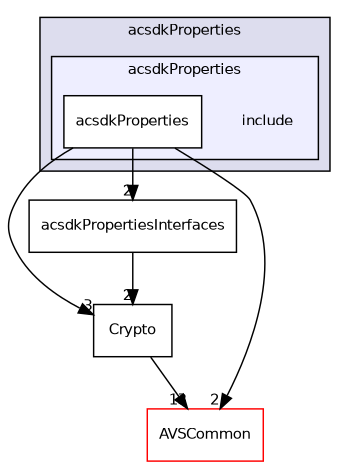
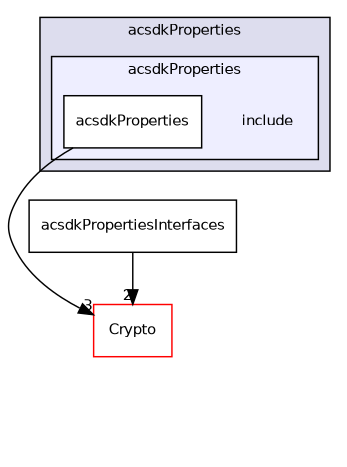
edge "acsdkProperties" -> "acsdkPropertiesInterfaces": removed
node "Crypto": color black -> red
node "AVSCommon": removed
